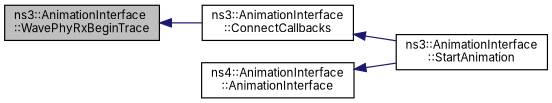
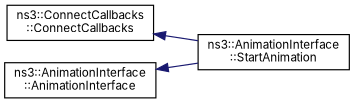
node "ns3::AnimationInterface ::WavePhyRxBeginTrace": removed
node "ns3::AnimationInterface ::ConnectCallbacks": label "ns3::AnimationInterface ::ConnectCallbacks" -> "ns3::ConnectCallbacks ::ConnectCallbacks"
node "ns4::AnimationInterface ::AnimationInterface": label "ns4::AnimationInterface ::AnimationInterface" -> "ns3::AnimationInterface ::AnimationInterface"
